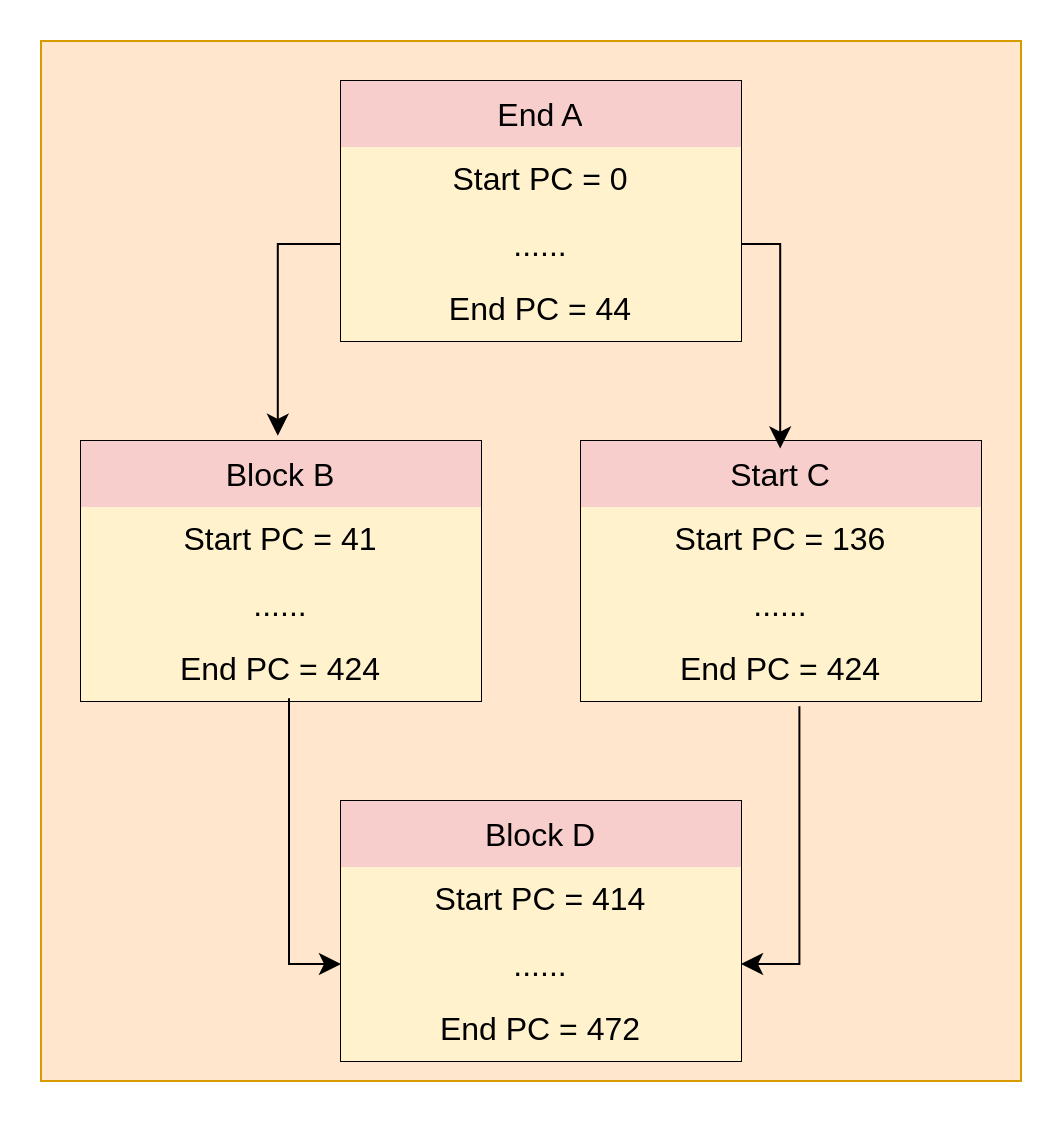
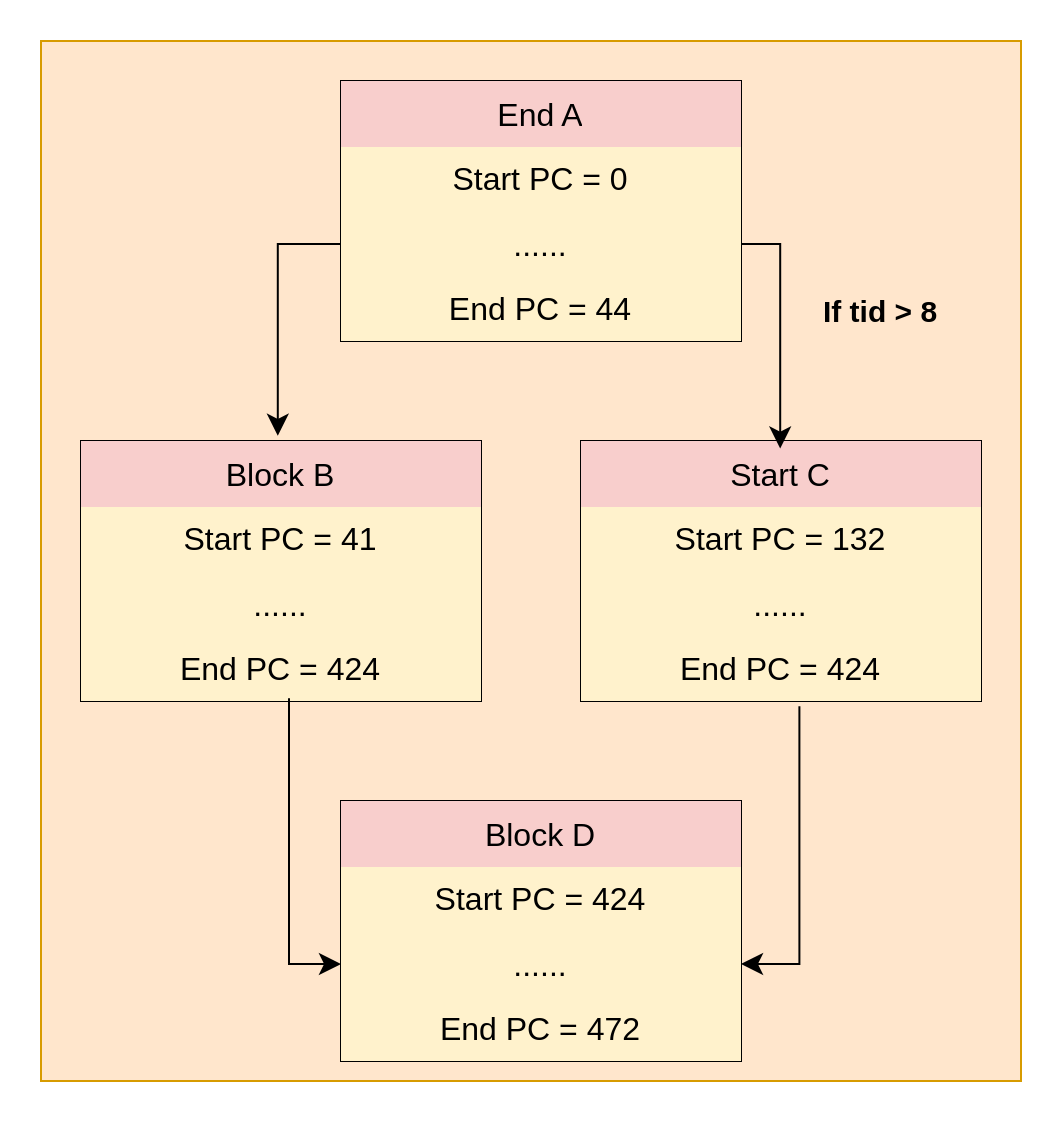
node "If tid > 8": added
node "Start PC = 136": label "Start PC = 136" -> "Start PC = 132"
node "Start PC = 414": label "Start PC = 414" -> "Start PC = 424"
